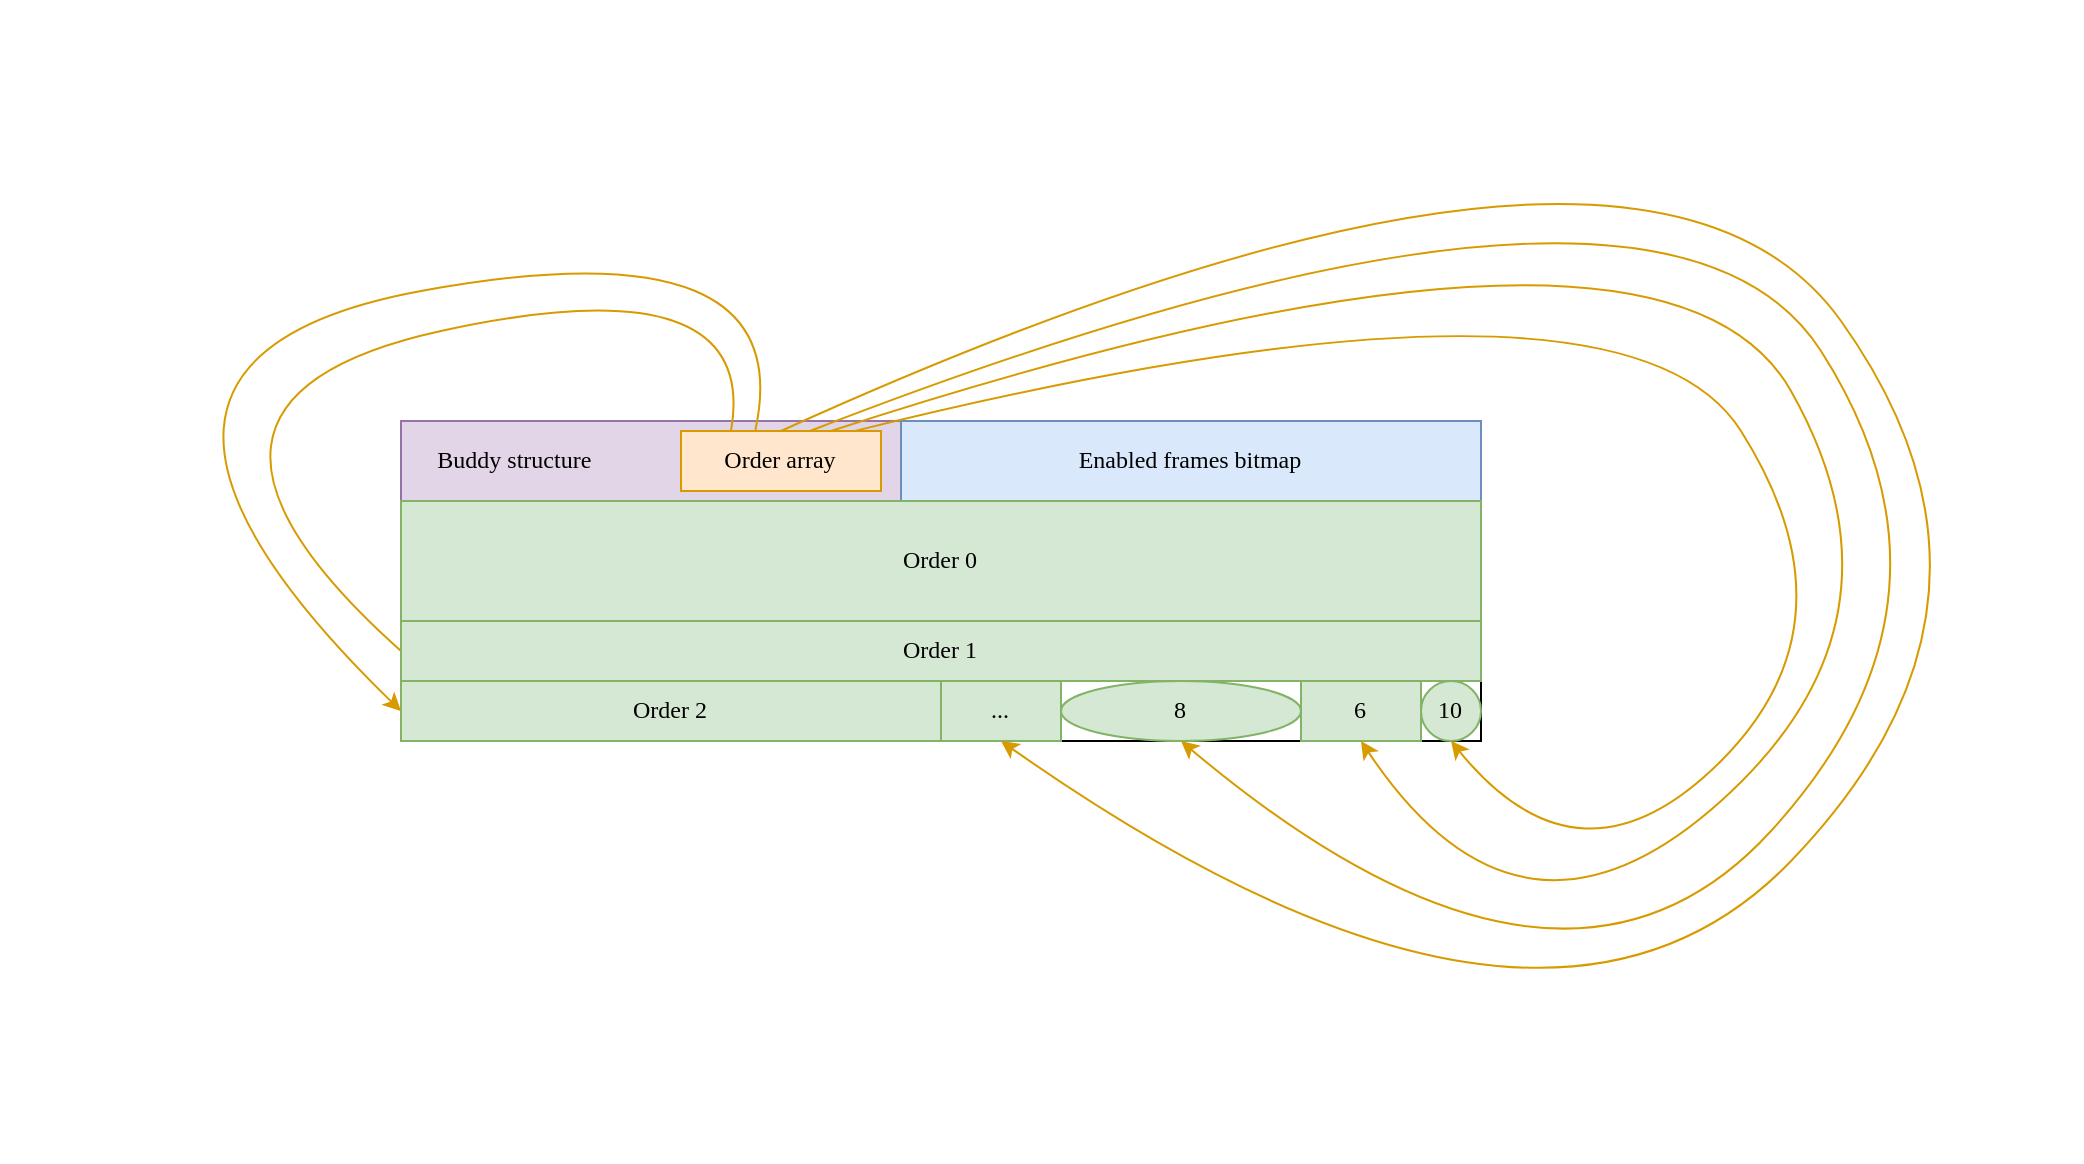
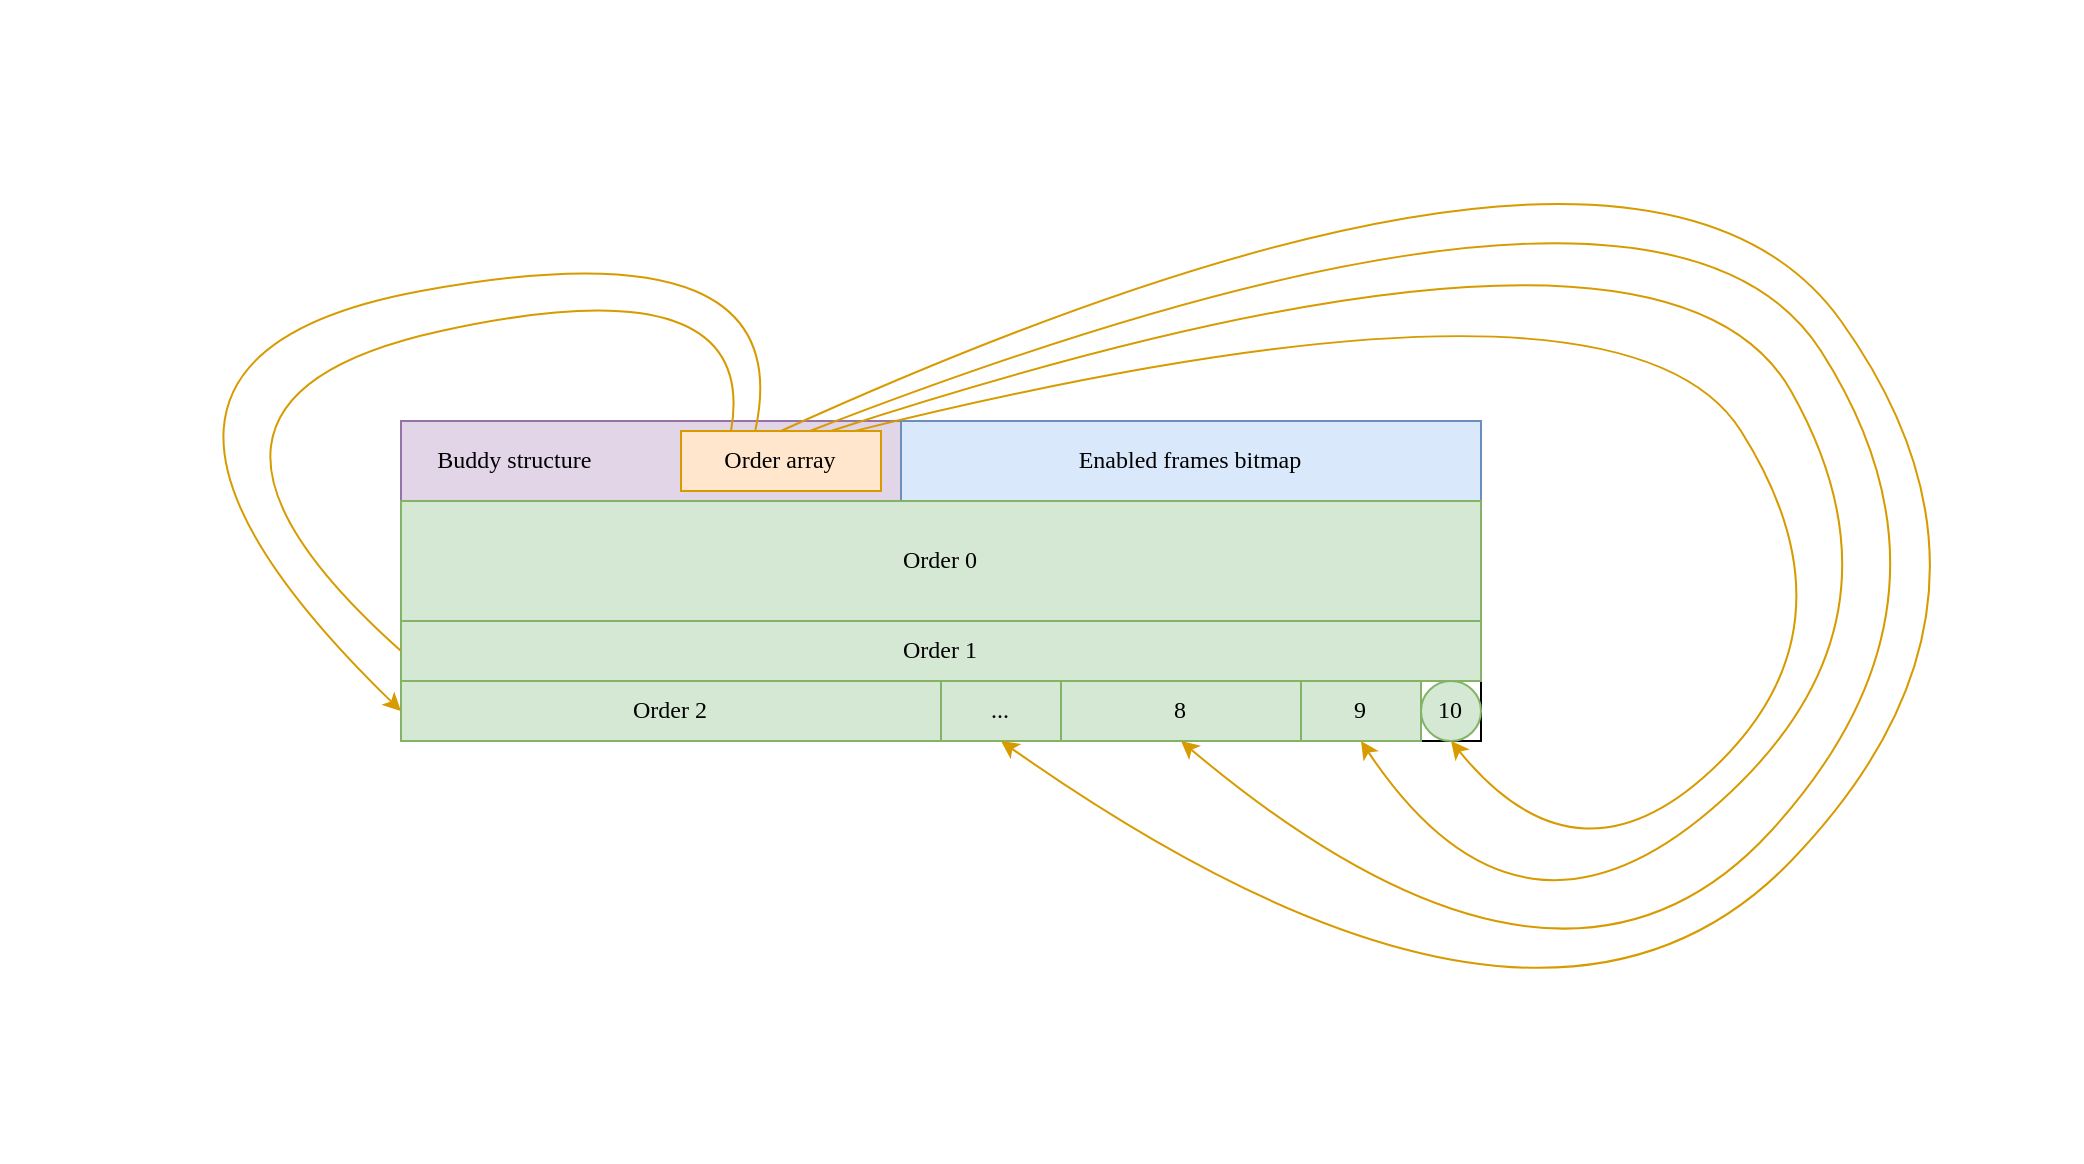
node "8": shape ellipse -> rectangle
node "6": label "6" -> "9"
